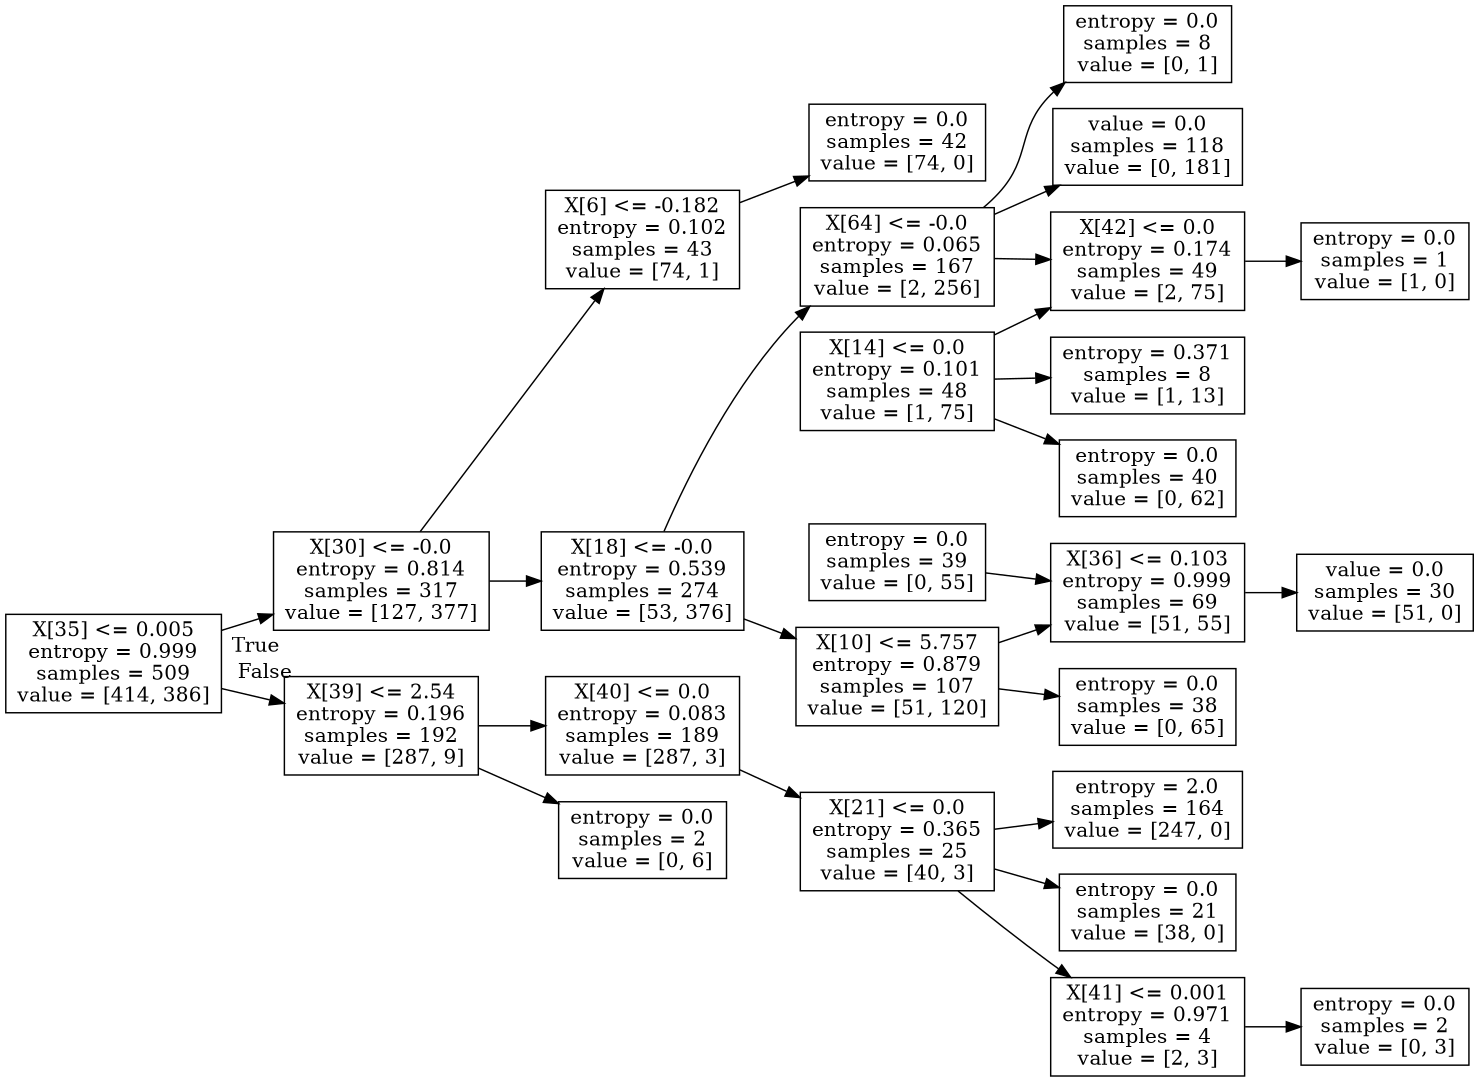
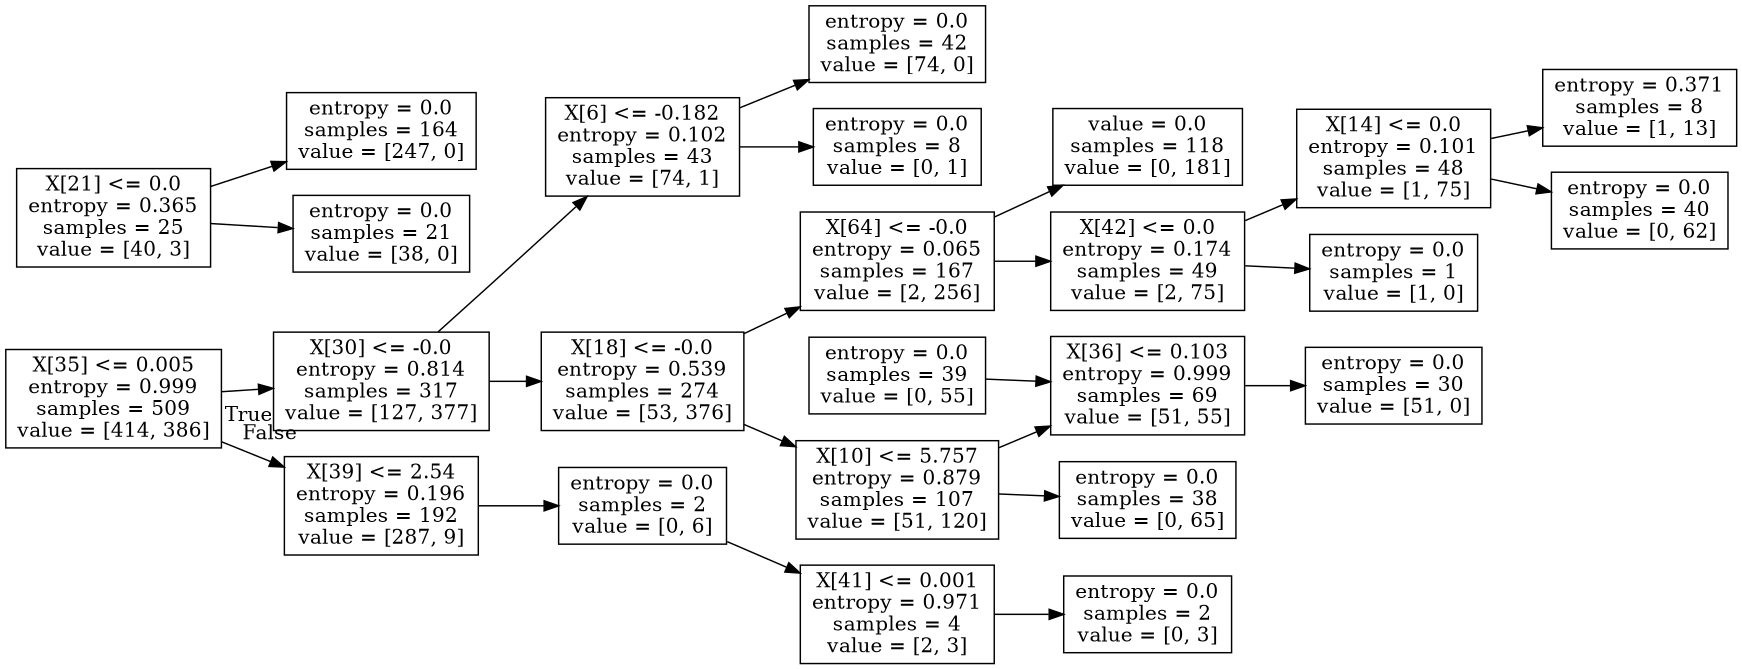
edge "X[64] <= -0.0 entropy = 0.065 samples = 167 value = [2, 256]" -> "entropy = 0.0 samples = 8 value = [0, 1]": now "X[6] <= -0.182 entropy = 0.102 samples = 43 value = [74, 1]" -> "entropy = 0.0 samples = 8 value = [0, 1]"
edge "X[14] <= 0.0 entropy = 0.101 samples = 48 value = [1, 75]" -> "X[42] <= 0.0 entropy = 0.174 samples = 49 value = [2, 75]": reversed
node "value = 0.0 samples = 30 value = [51, 0]": label "value = 0.0 samples = 30 value = [51, 0]" -> "entropy = 0.0 samples = 30 value = [51, 0]"
node "X[40] <= 0.0 entropy = 0.083 samples = 189 value = [287, 3]": removed
node "entropy = 2.0 samples = 164 value = [247, 0]": label "entropy = 2.0 samples = 164 value = [247, 0]" -> "entropy = 0.0 samples = 164 value = [247, 0]"
edge "X[21] <= 0.0 entropy = 0.365 samples = 25 value = [40, 3]" -> "X[41] <= 0.001 entropy = 0.971 samples = 4 value = [2, 3]": now "entropy = 0.0 samples = 2 value = [0, 6]" -> "X[41] <= 0.001 entropy = 0.971 samples = 4 value = [2, 3]"
